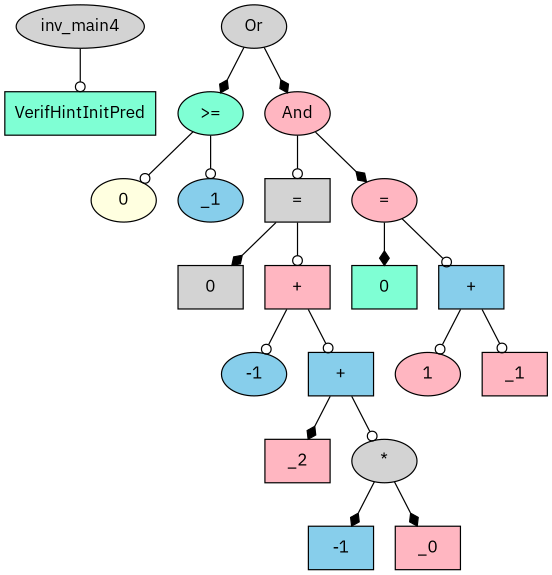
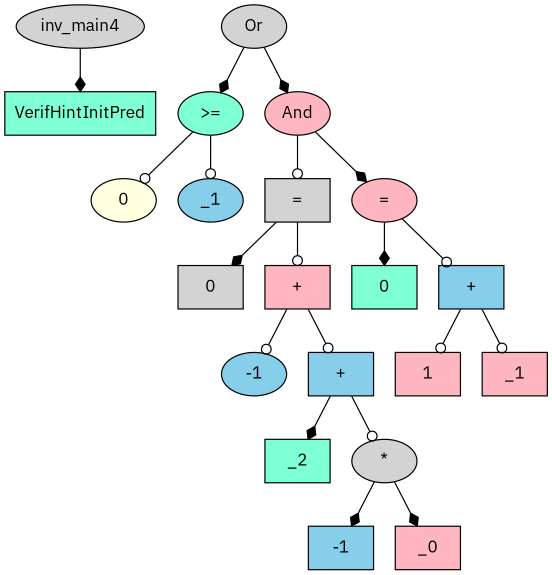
edge "inv_main4" -> "VerifHintInitPred": arrowhead odot -> diamond
node "1": shape ellipse -> box
node "_2": fillcolor lightpink -> aquamarine
